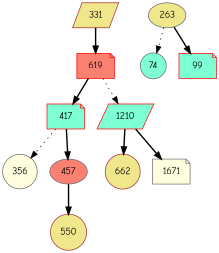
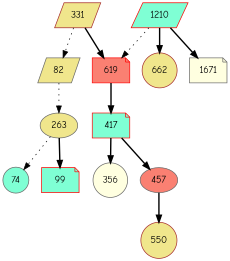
node "82": added
edge "619" -> "1210": reversed
edge "417" -> "356": style dotted -> bold
